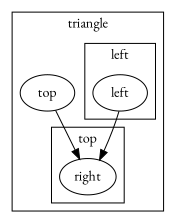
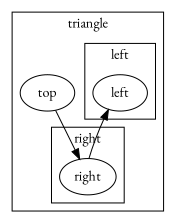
edge "left" -> "right": reversed
cluster "top": label "top" -> "right"
